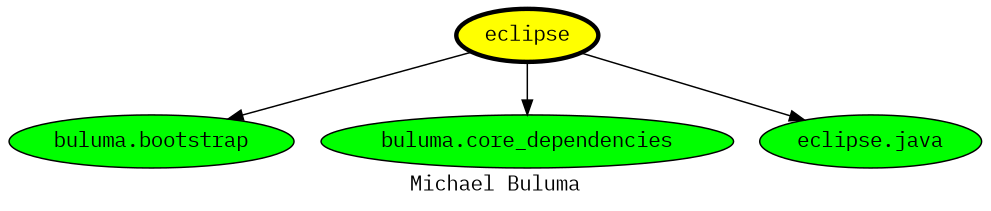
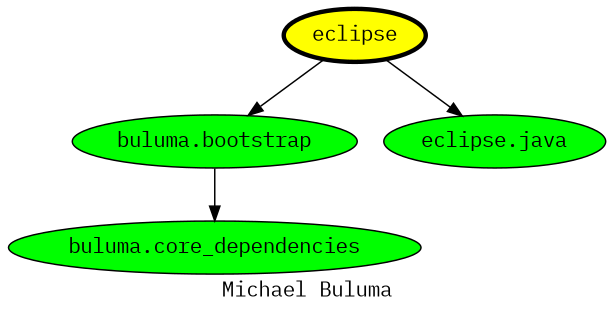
edge "eclipse" -> "buluma.core_dependencies": now "buluma.bootstrap" -> "buluma.core_dependencies"
